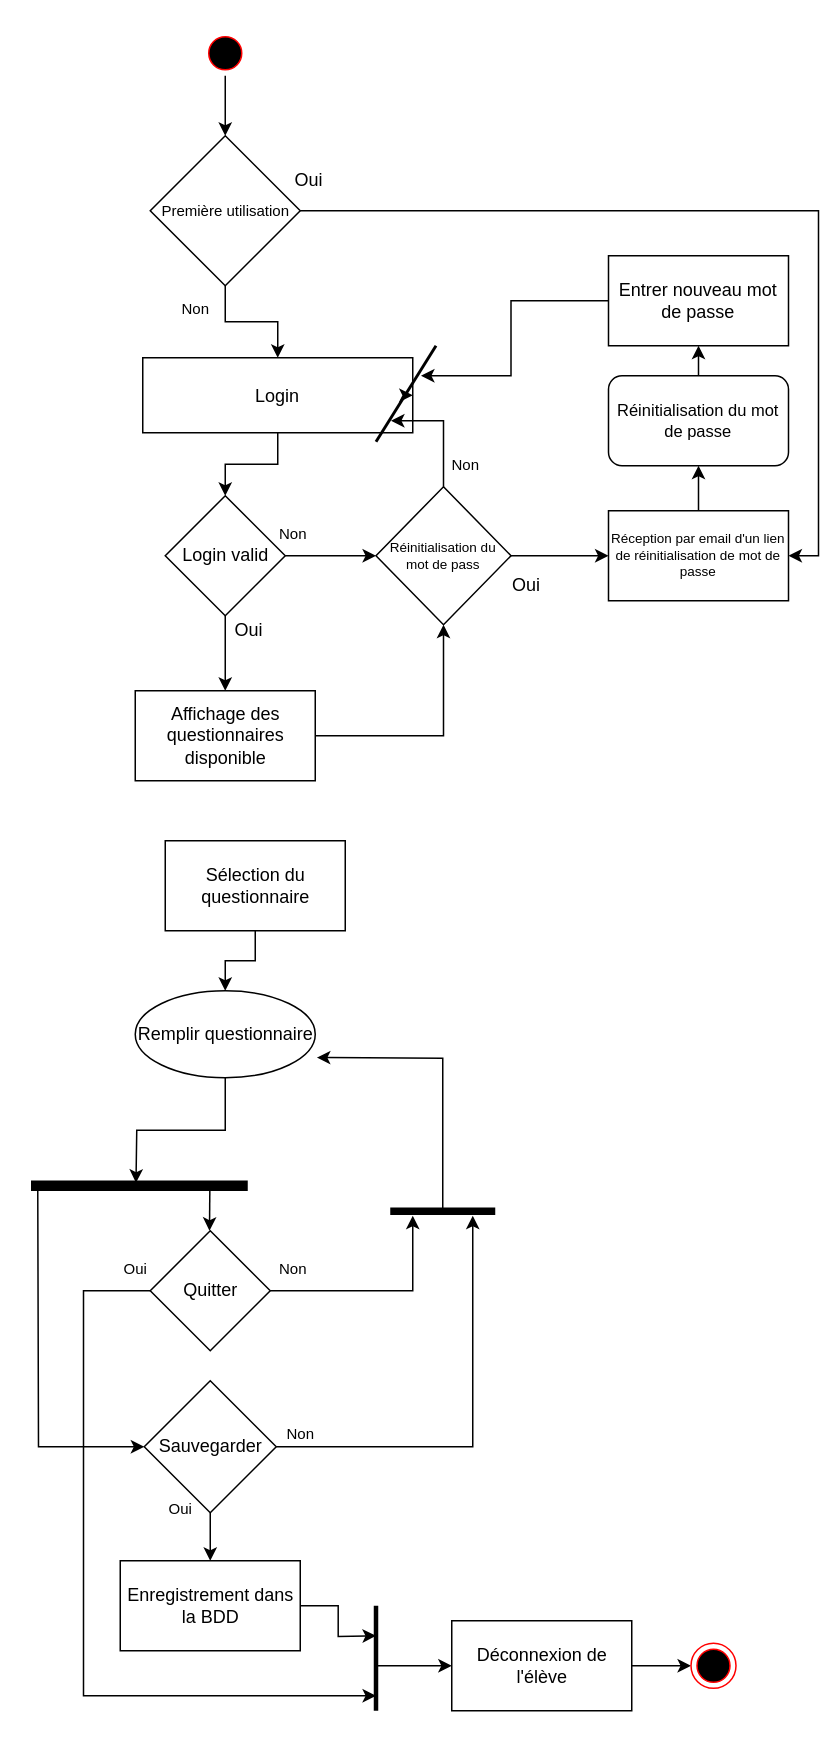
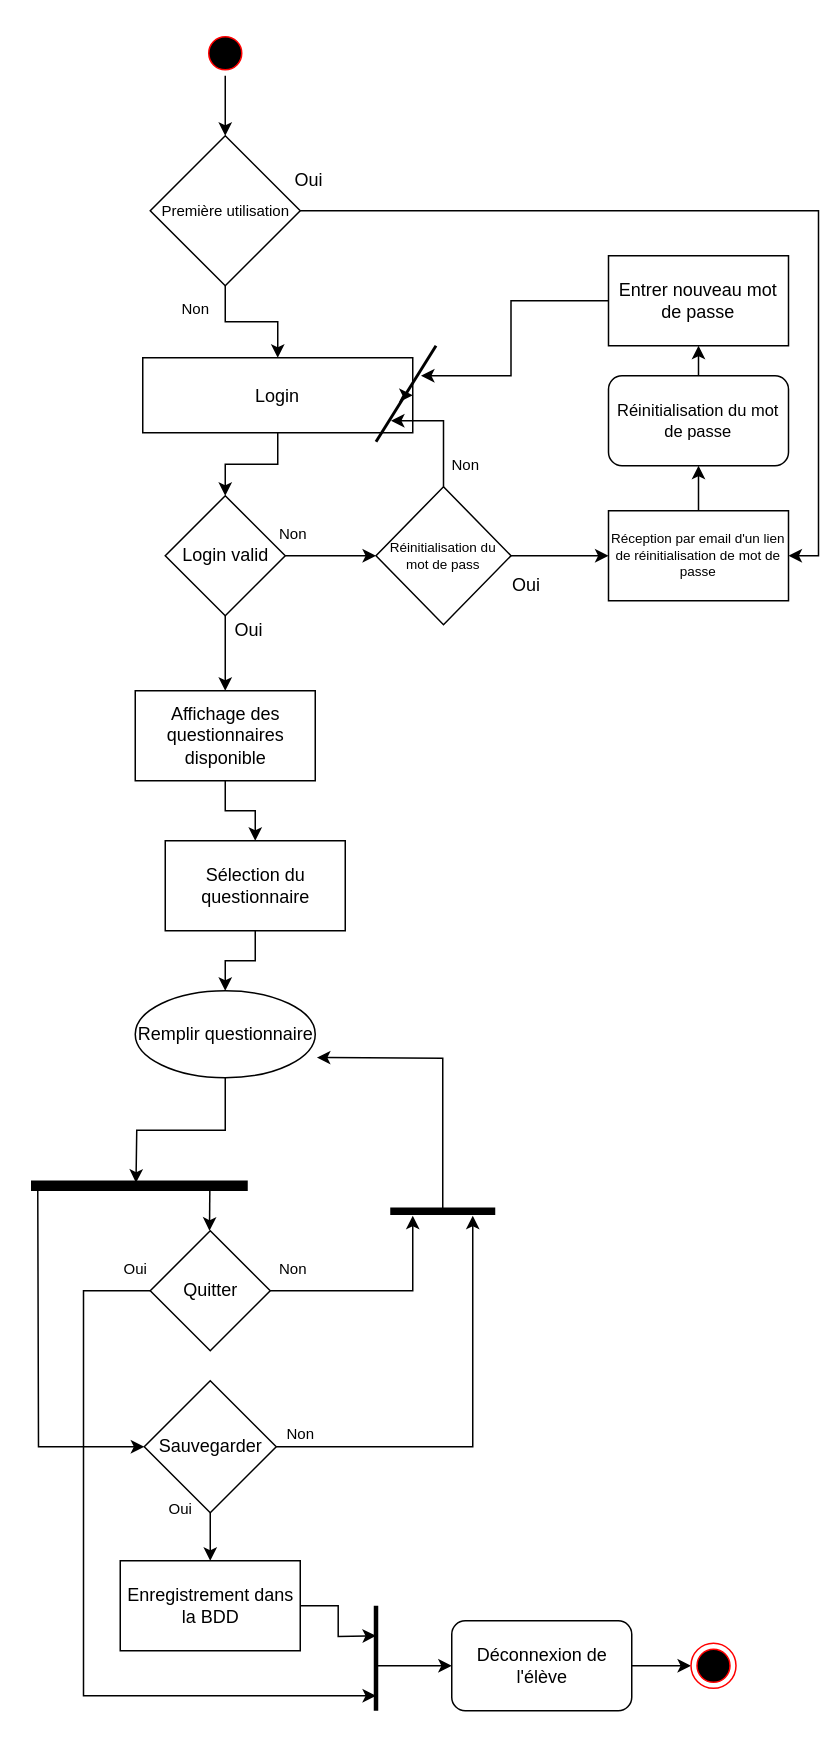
edge "Affichage des questionnaires disponible" -> "Réinitialisation du mot de pass": now "Affichage des questionnaires disponible" -> "Sélection du questionnaire"
node "Déconnexion de l'élève": shape rectangle -> rounded rectangle
